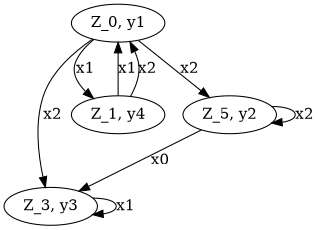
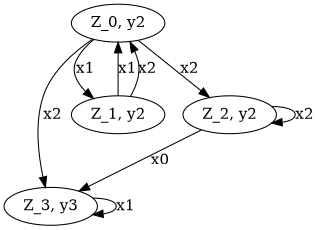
node "Z_0, y1": label "Z_0, y1" -> "Z_0, y2"
node "Z_1, y4": label "Z_1, y4" -> "Z_1, y2"
node "Z_5, y2": label "Z_5, y2" -> "Z_2, y2"
